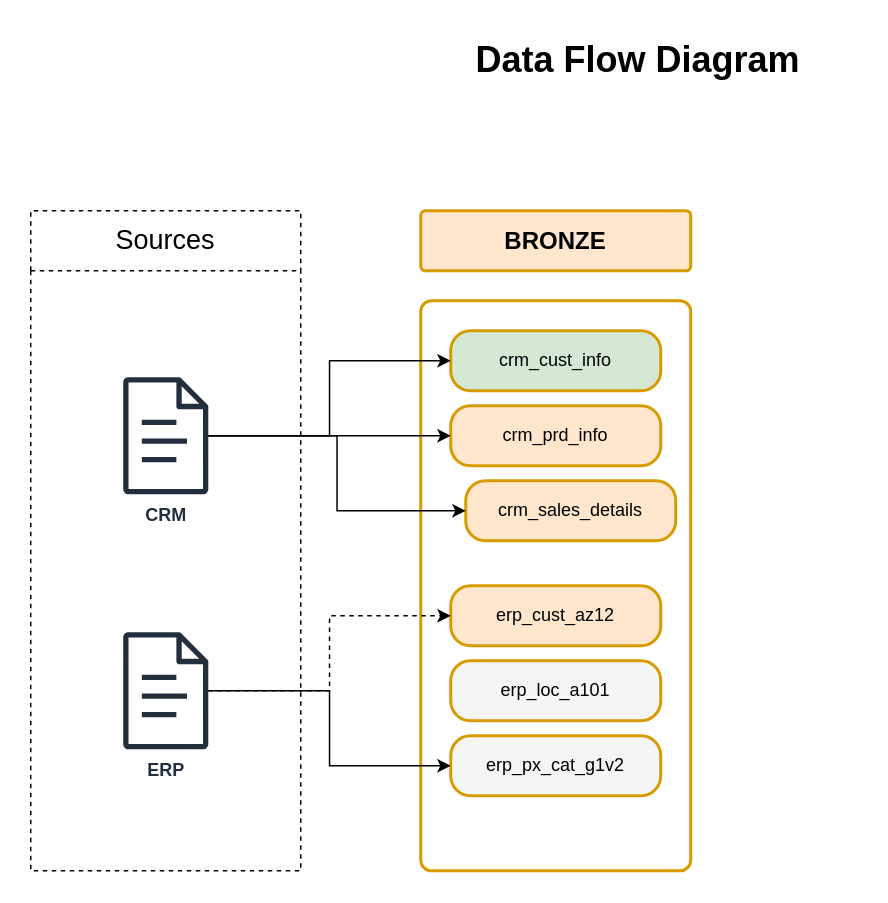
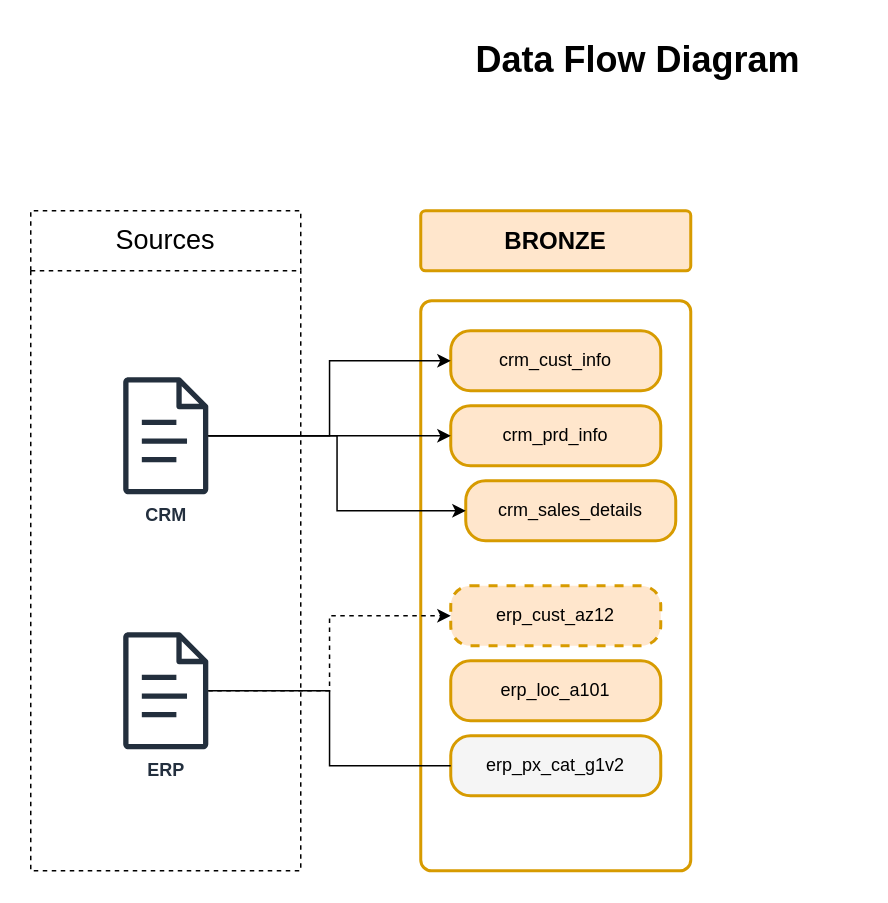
node "crm_cust_info": fillcolor #d5e8d4 -> #ffe6cc
node "erp_cust_az12": style solid -> dashed
node "erp_loc_a101": fillcolor #f5f5f5 -> #ffe6cc
edge "ERP" -> "erp_px_cat_g1v2": arrowhead classic -> none
